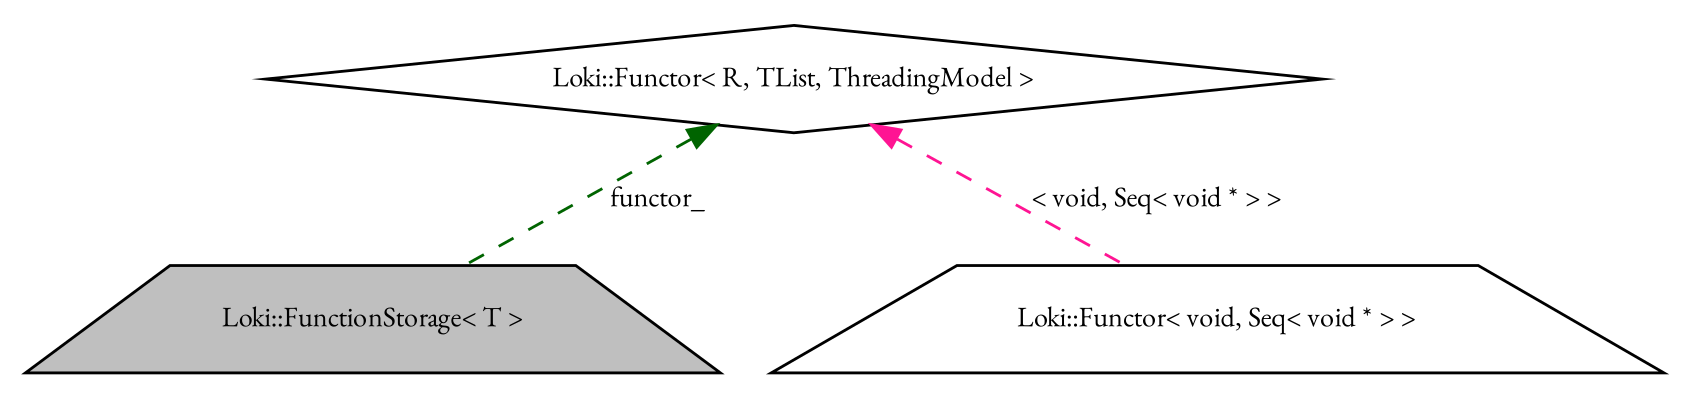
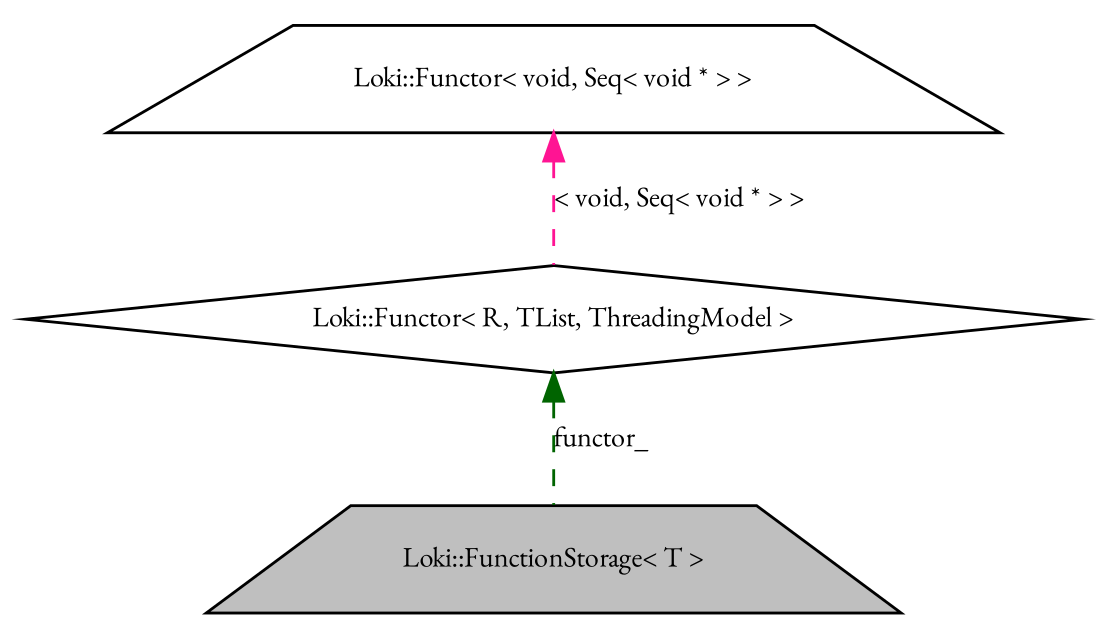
edge "Loki::Functor< void, Seq< void * > >" -> "Loki::Functor< R, TList, ThreadingModel >": reversed
